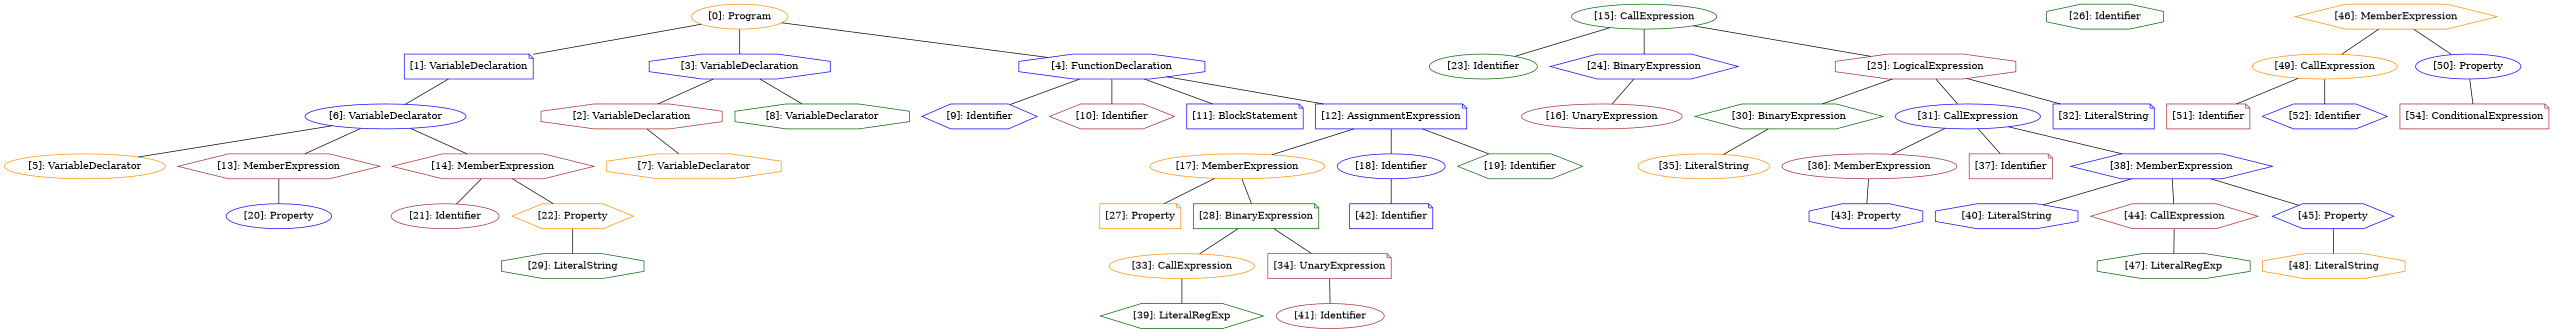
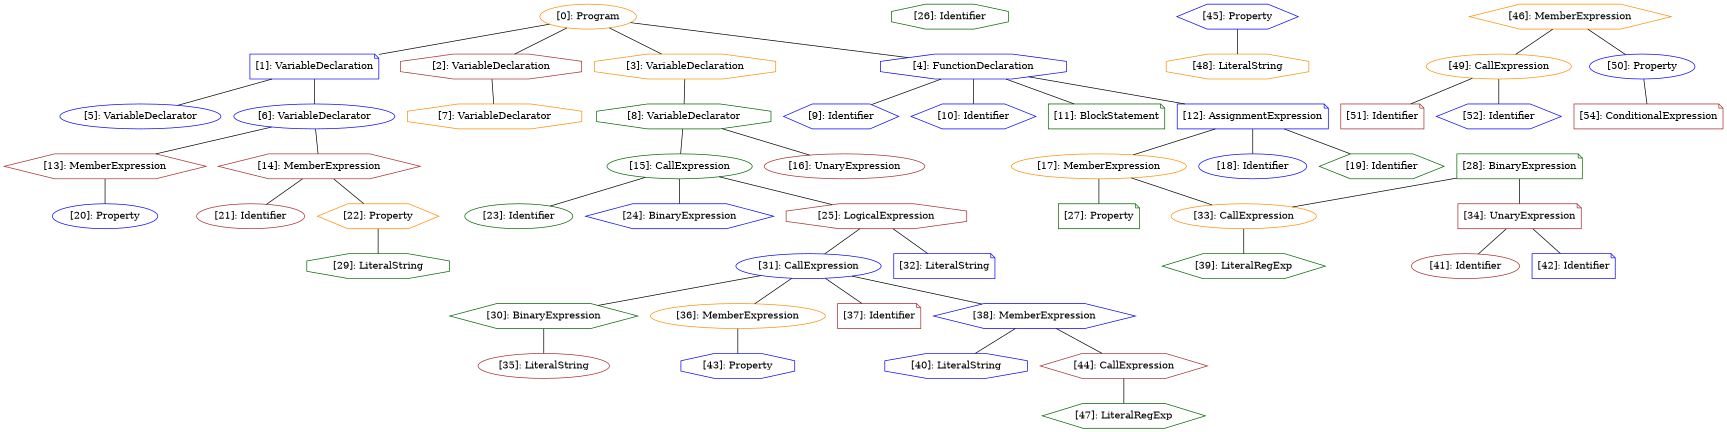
node "[3]: VariableDeclaration": color blue -> darkorange
edge "[3]: VariableDeclaration" -- "[2]: VariableDeclaration": now "[0]: Program" -- "[2]: VariableDeclaration"
edge "[25]: LogicalExpression" -- "[30]: BinaryExpression": now "[31]: CallExpression" -- "[30]: BinaryExpression"
edge "[24]: BinaryExpression" -- "[16]: UnaryExpression": now "[8]: VariableDeclarator" -- "[16]: UnaryExpression"
node "[10]: Identifier": color brown -> blue
node "[11]: BlockStatement": color blue -> darkgreen
edge "[6]: VariableDeclarator" -- "[5]: VariableDeclarator": now "[1]: VariableDeclaration" -- "[5]: VariableDeclarator"
edge "[8]: VariableDeclarator" -- "[15]: CallExpression": added
node "[5]: VariableDeclarator": color darkorange -> blue
node "[35]: LiteralString": color darkorange -> brown
node "[36]: MemberExpression": color brown -> darkorange
edge "[17]: MemberExpression" -- "[28]: BinaryExpression": now "[17]: MemberExpression" -- "[33]: CallExpression"
edge "[18]: Identifier" -- "[42]: Identifier": now "[34]: UnaryExpression" -- "[42]: Identifier"
edge "[38]: MemberExpression" -- "[45]: Property": removed
node "[27]: Property": color darkorange -> darkgreen
node "[47]: LiteralRegExp": shape octagon -> hexagon
